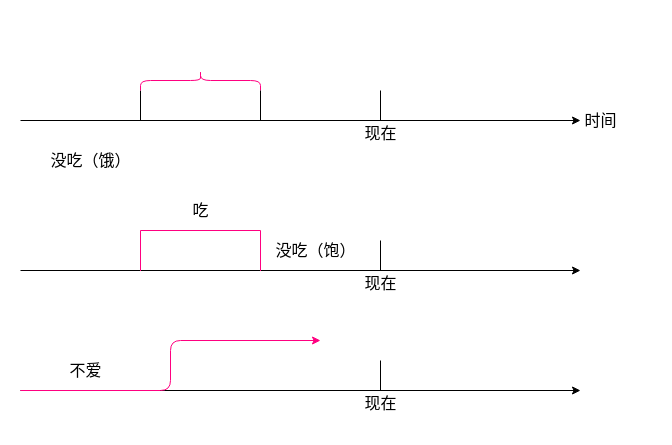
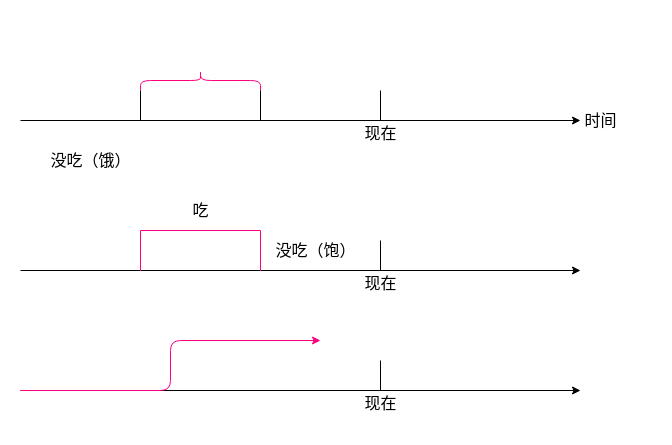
node "不爱": removed
